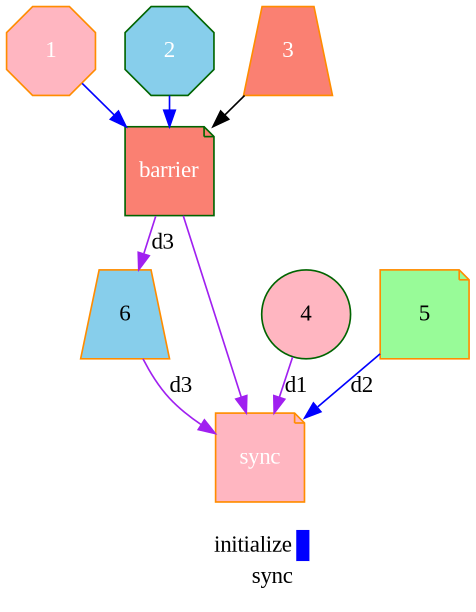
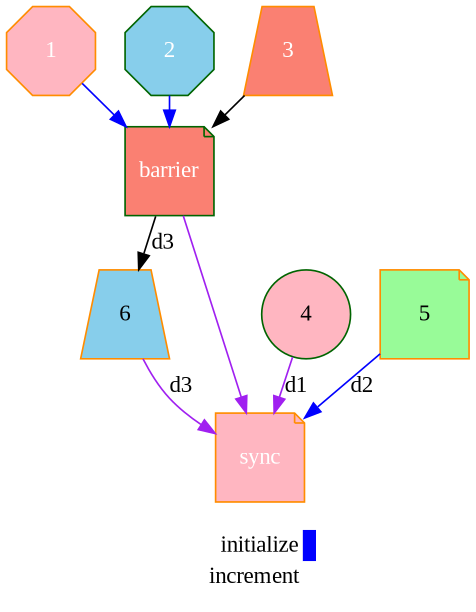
edge "barrier" -> "6": color purple -> black
node "initialize": text "sync" -> "increment"
